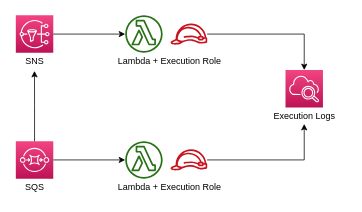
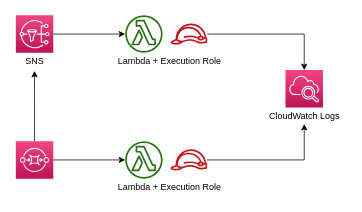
node "Execution Logs": label "Execution Logs" -> "CloudWatch Logs"
node "SQS": removed
